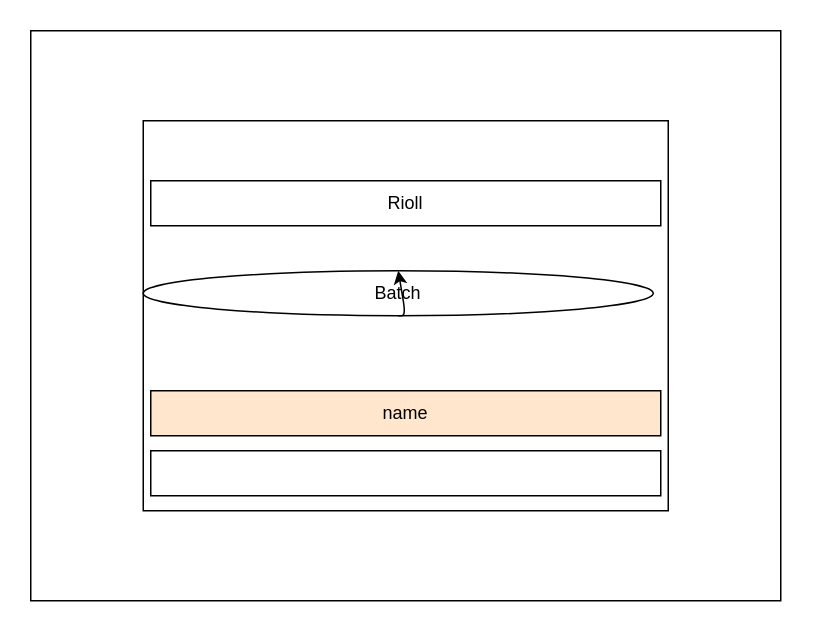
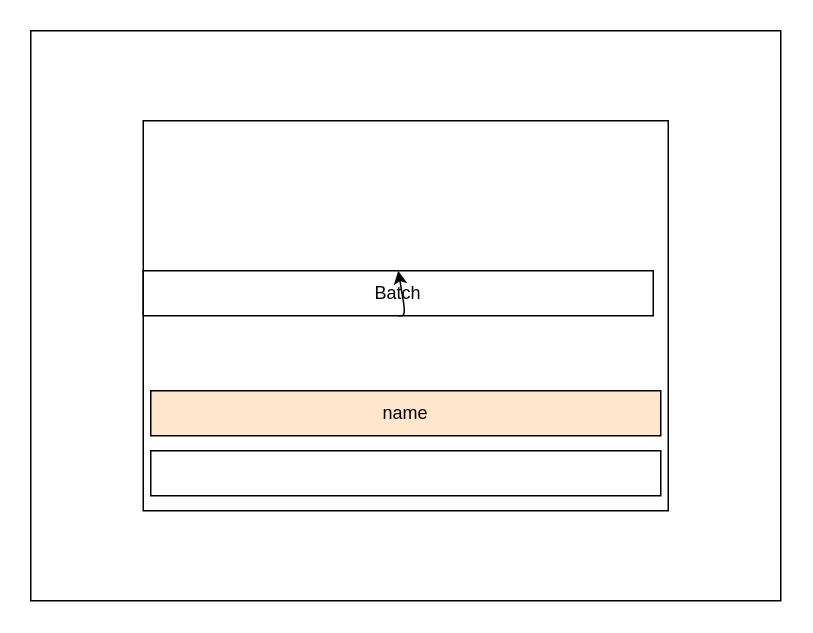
node "Rioll": removed
node "Batch": shape ellipse -> rectangle
